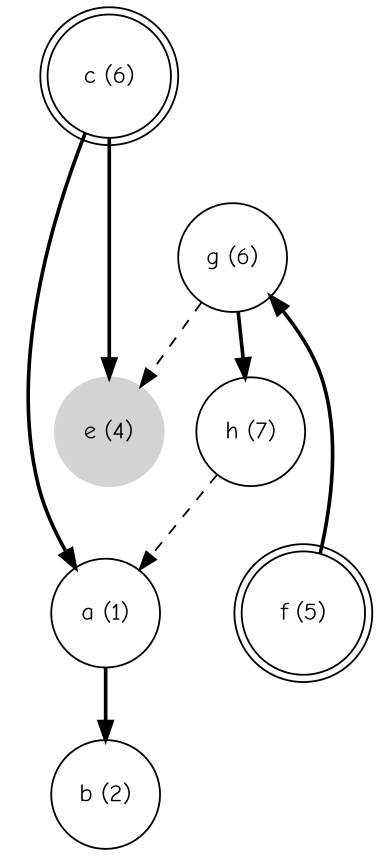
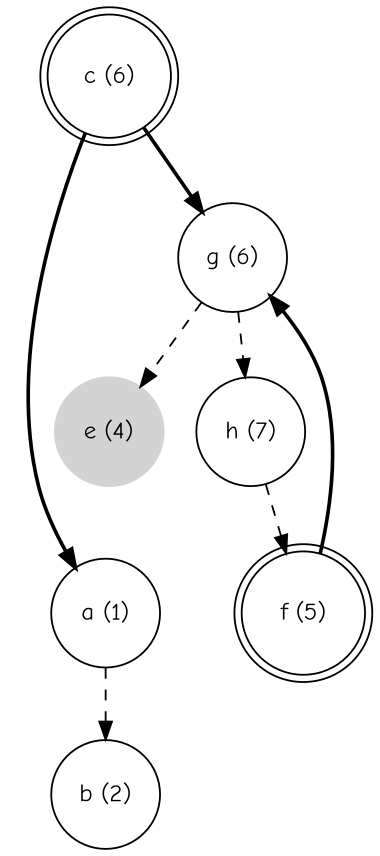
edge "c (6)" -> "e (4)": now "c (6)" -> "g (6)"
edge "g (6)" -> "h (7)": style bold -> dashed
edge "h (7)" -> "a (1)": now "h (7)" -> "f (5)"
edge "a (1)" -> "b (2)": style bold -> dashed
